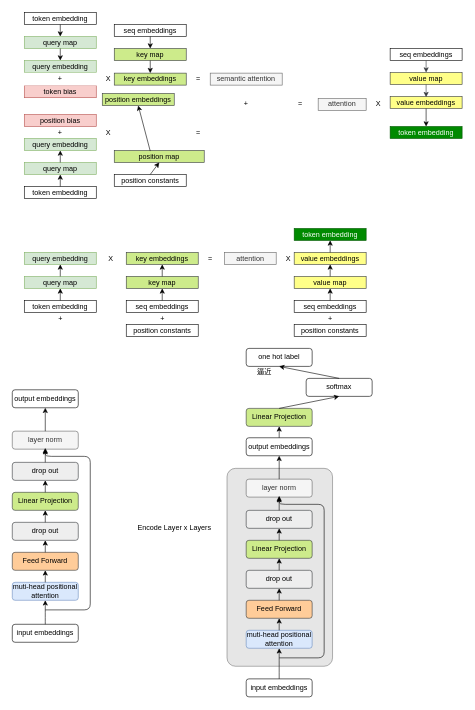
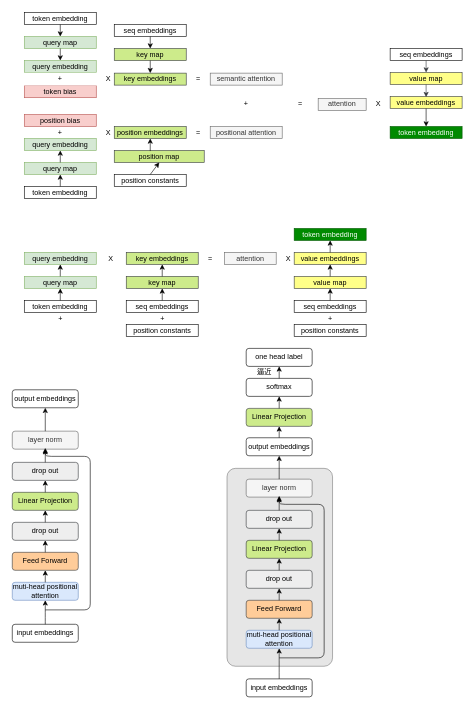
node "position embeddings": moved (138, 99) -> (150, 132)
node "positional attention": added
node "one hot label": label "one hot label" -> "one head label"
node "softmax": moved (339, 387) -> (279, 387)
node "Encode Layer x Layers": removed
